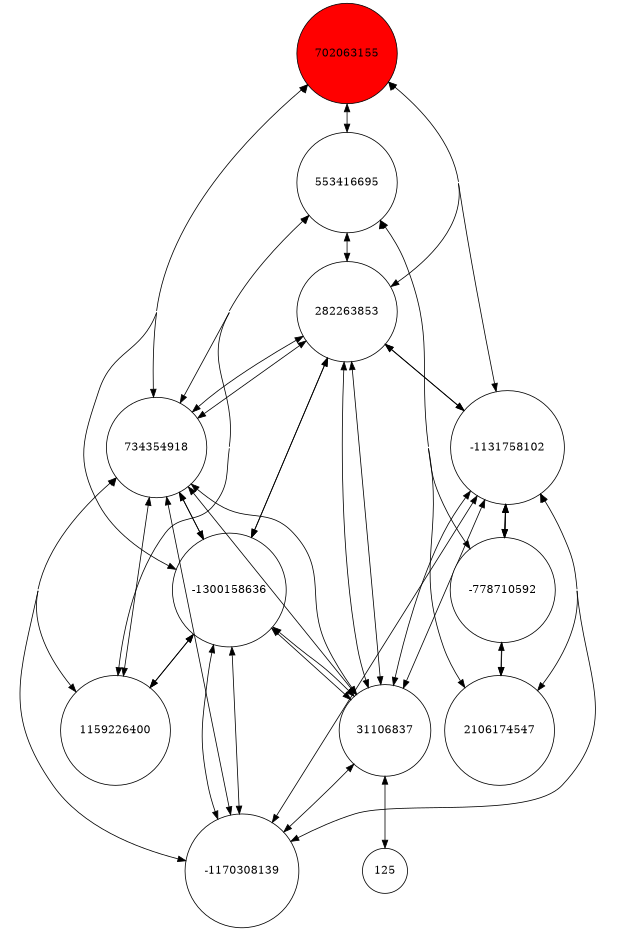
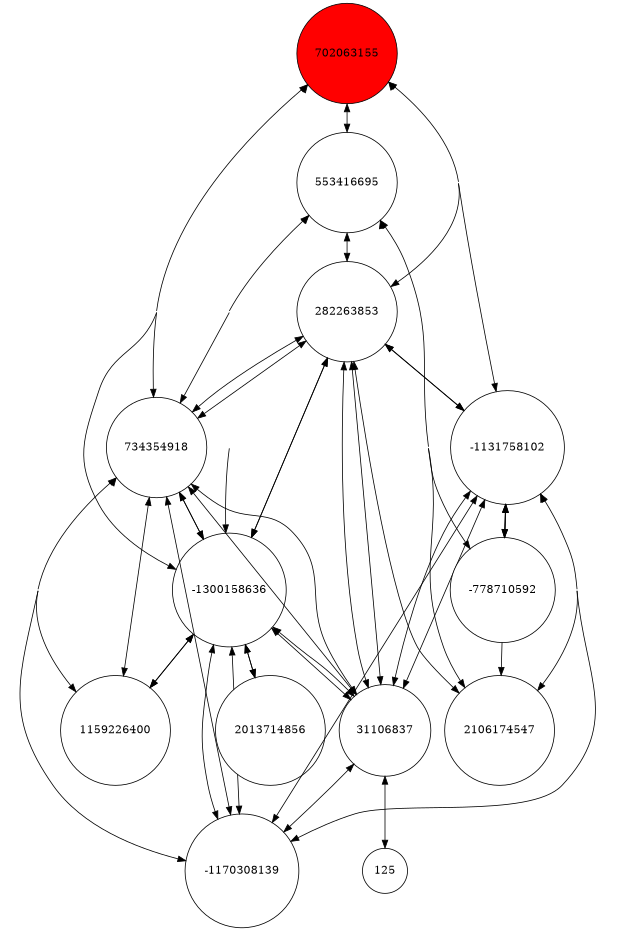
edge "553416695" -- "1159226400": now "553416695" -- "-1300158636"
edge "-778710592" -- "2106174547": now "282263853" -- "2106174547"
node "2013714856": added
